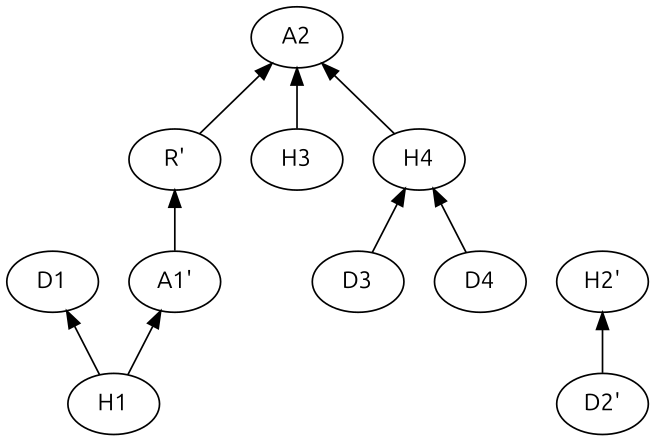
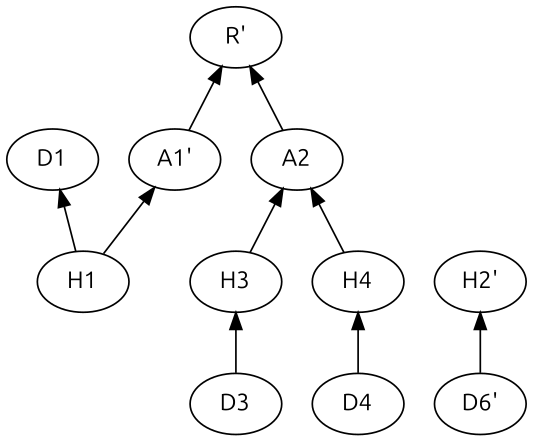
edge "R'" -> "A2": reversed
edge "D3" -> "H4": now "D3" -> "H3"
node "D2'": label "D2'" -> "D6'"
